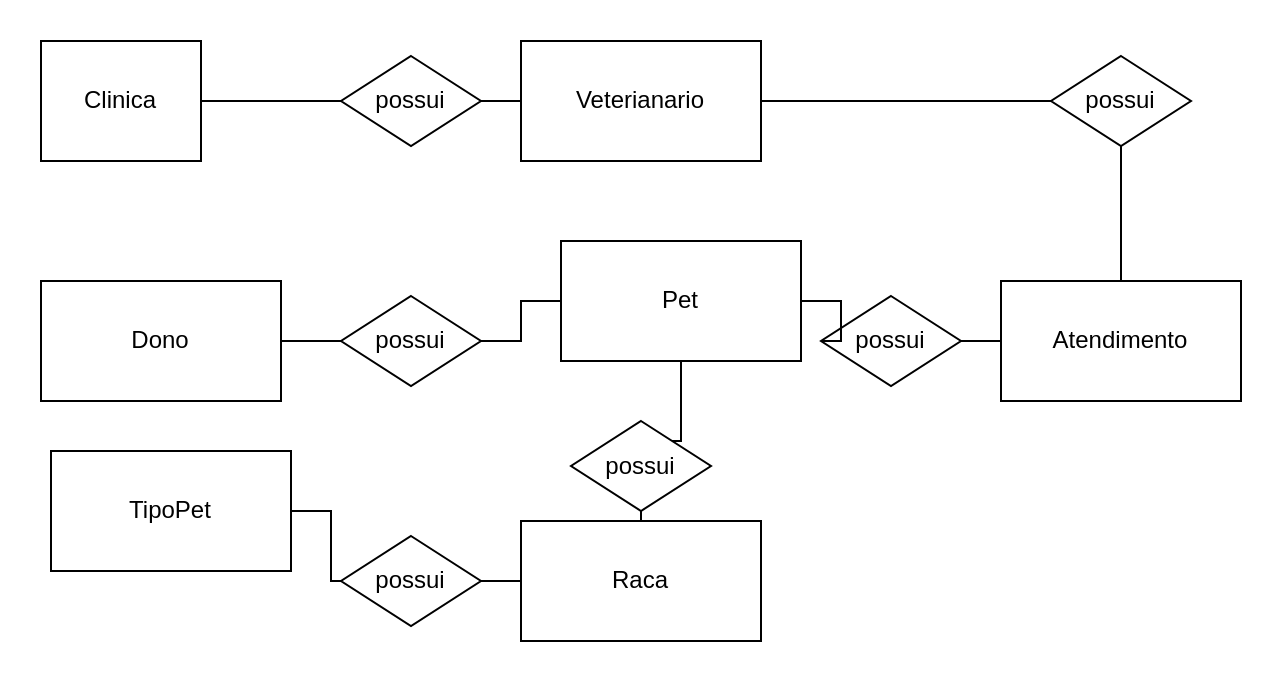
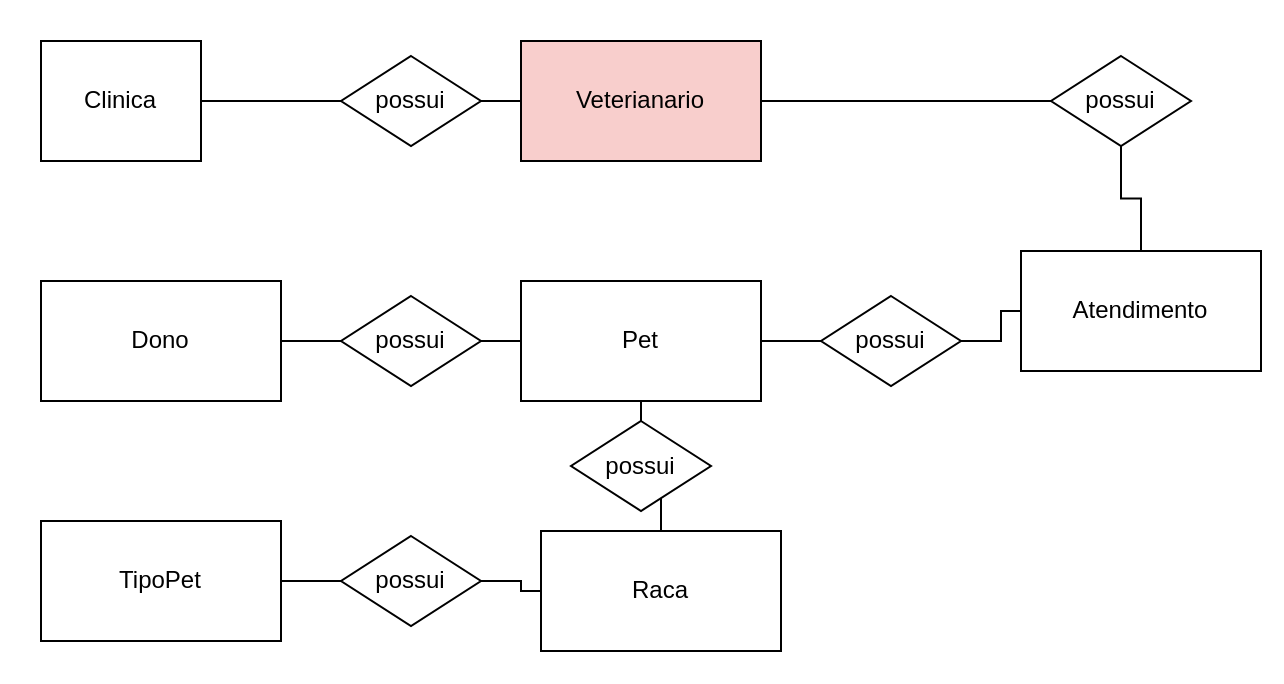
node "Veterianario": fillcolor #ffffff -> #f8cecc
node "Pet": moved (681, 301) -> (641, 341)
node "Atendimento": moved (1121, 341) -> (1141, 311)
node "TipoPet": moved (171, 511) -> (161, 581)
node "Raca": moved (641, 581) -> (661, 591)
